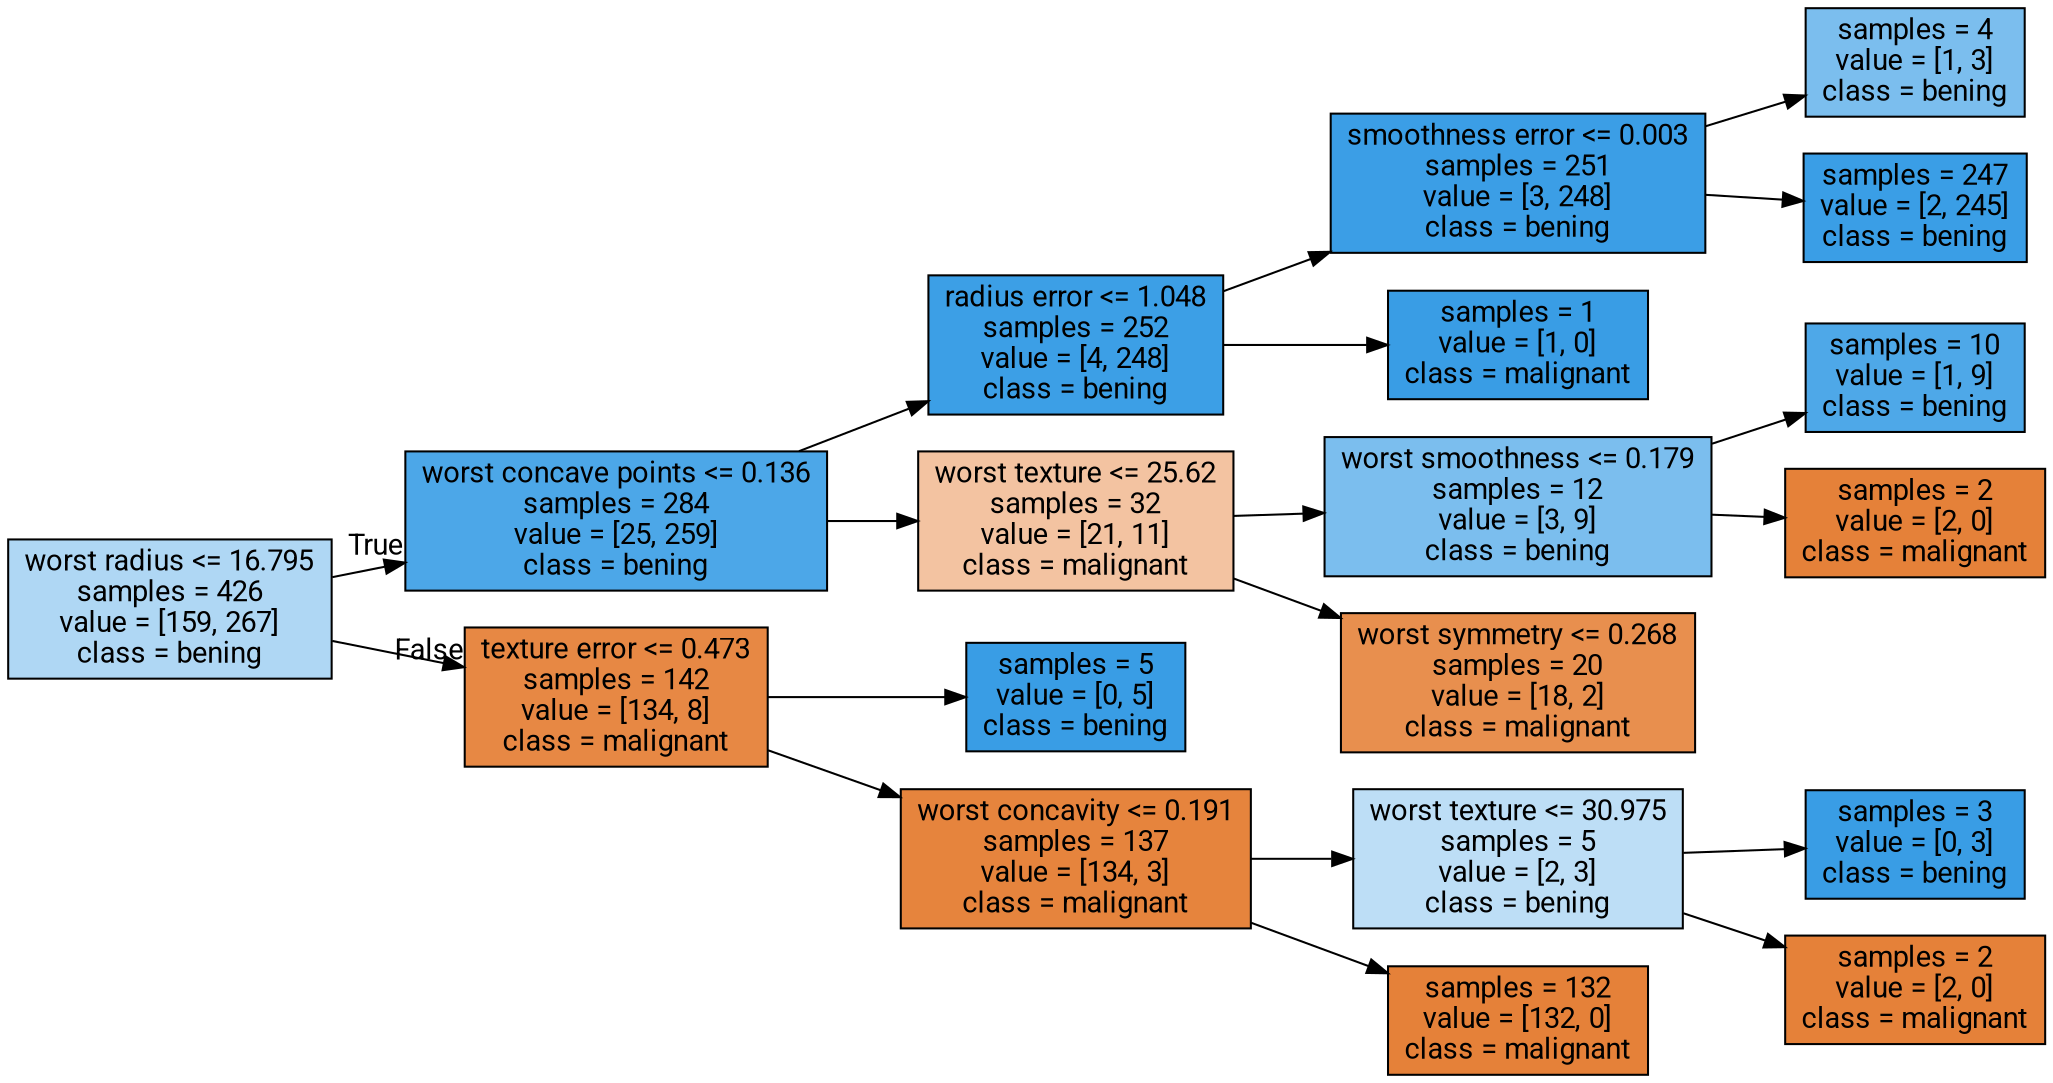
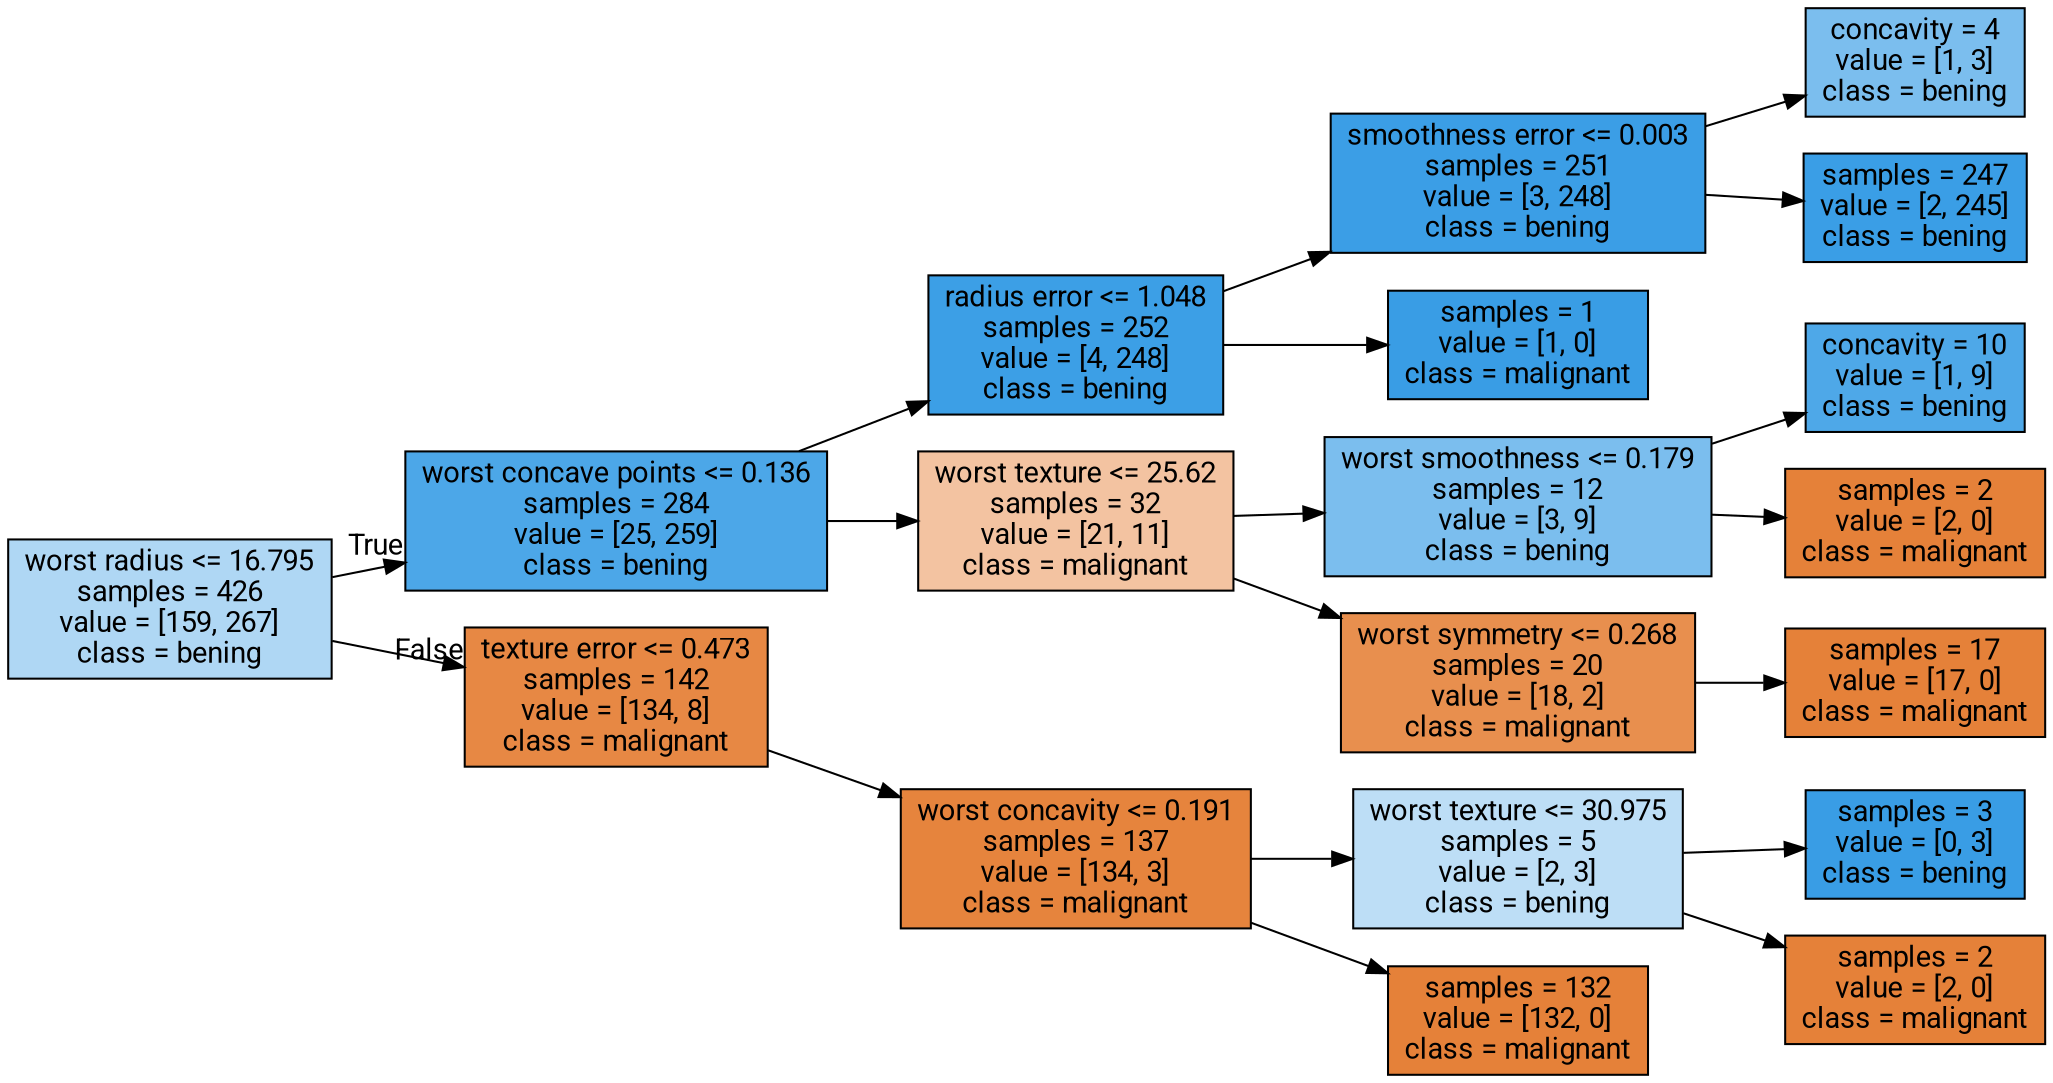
node "samples = 4 value = [1, 3] class = bening": label "samples = 4 value = [1, 3] class = bening" -> "concavity = 4 value = [1, 3] class = bening"
node "samples = 10 value = [1, 9] class = bening": label "samples = 10 value = [1, 9] class = bening" -> "concavity = 10 value = [1, 9] class = bening"
node "samples = 17 value = [17, 0] class = malignant": added
node "samples = 5 value = [0, 5] class = bening": removed
